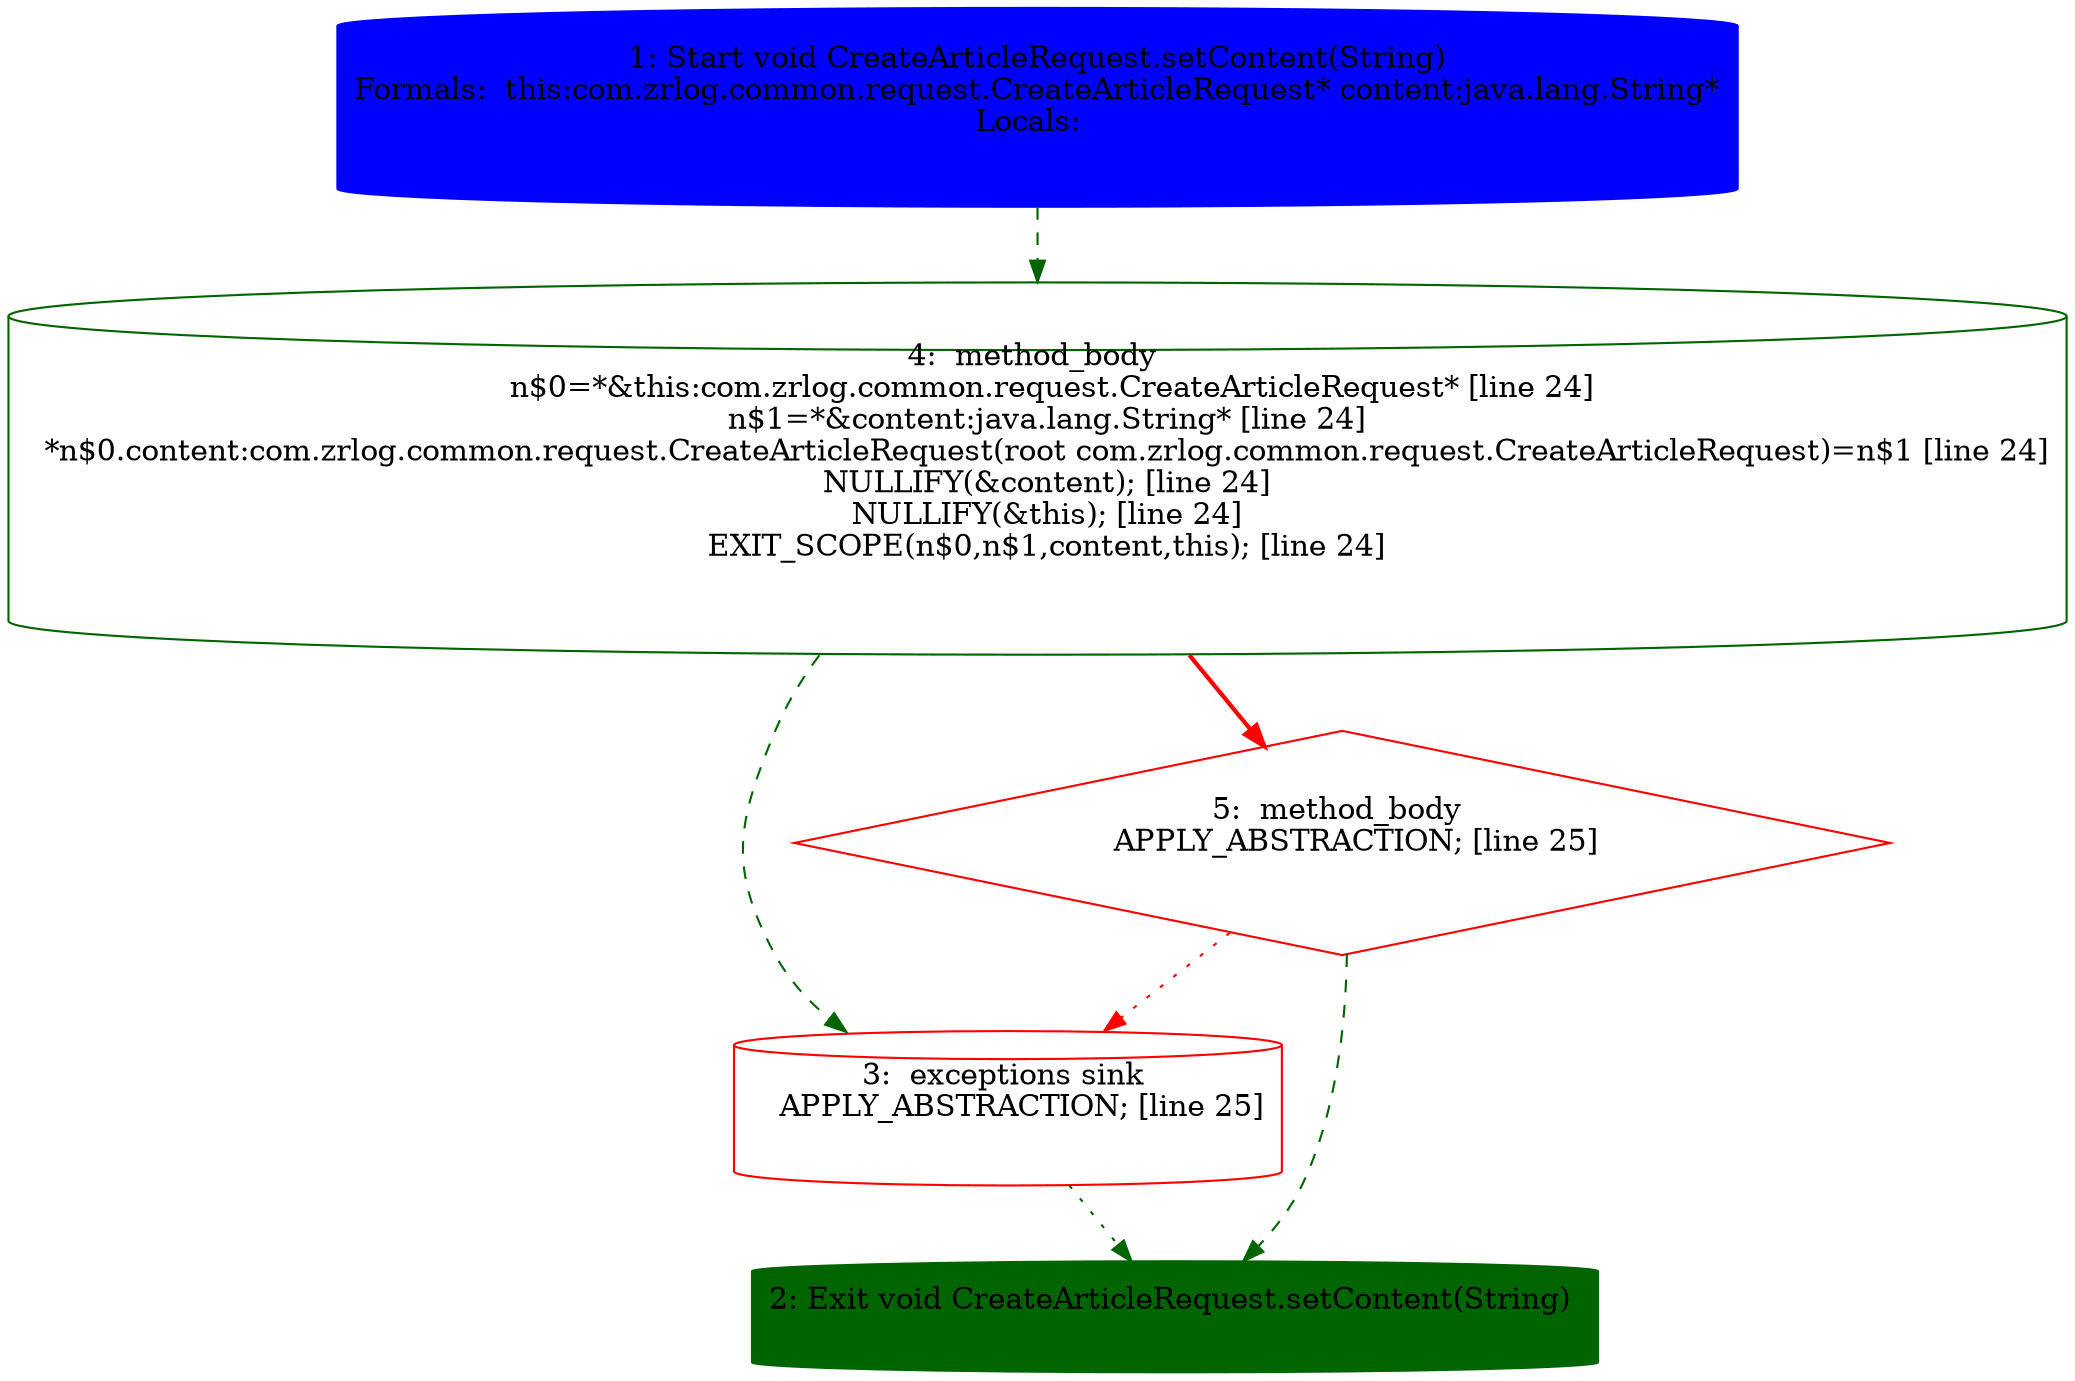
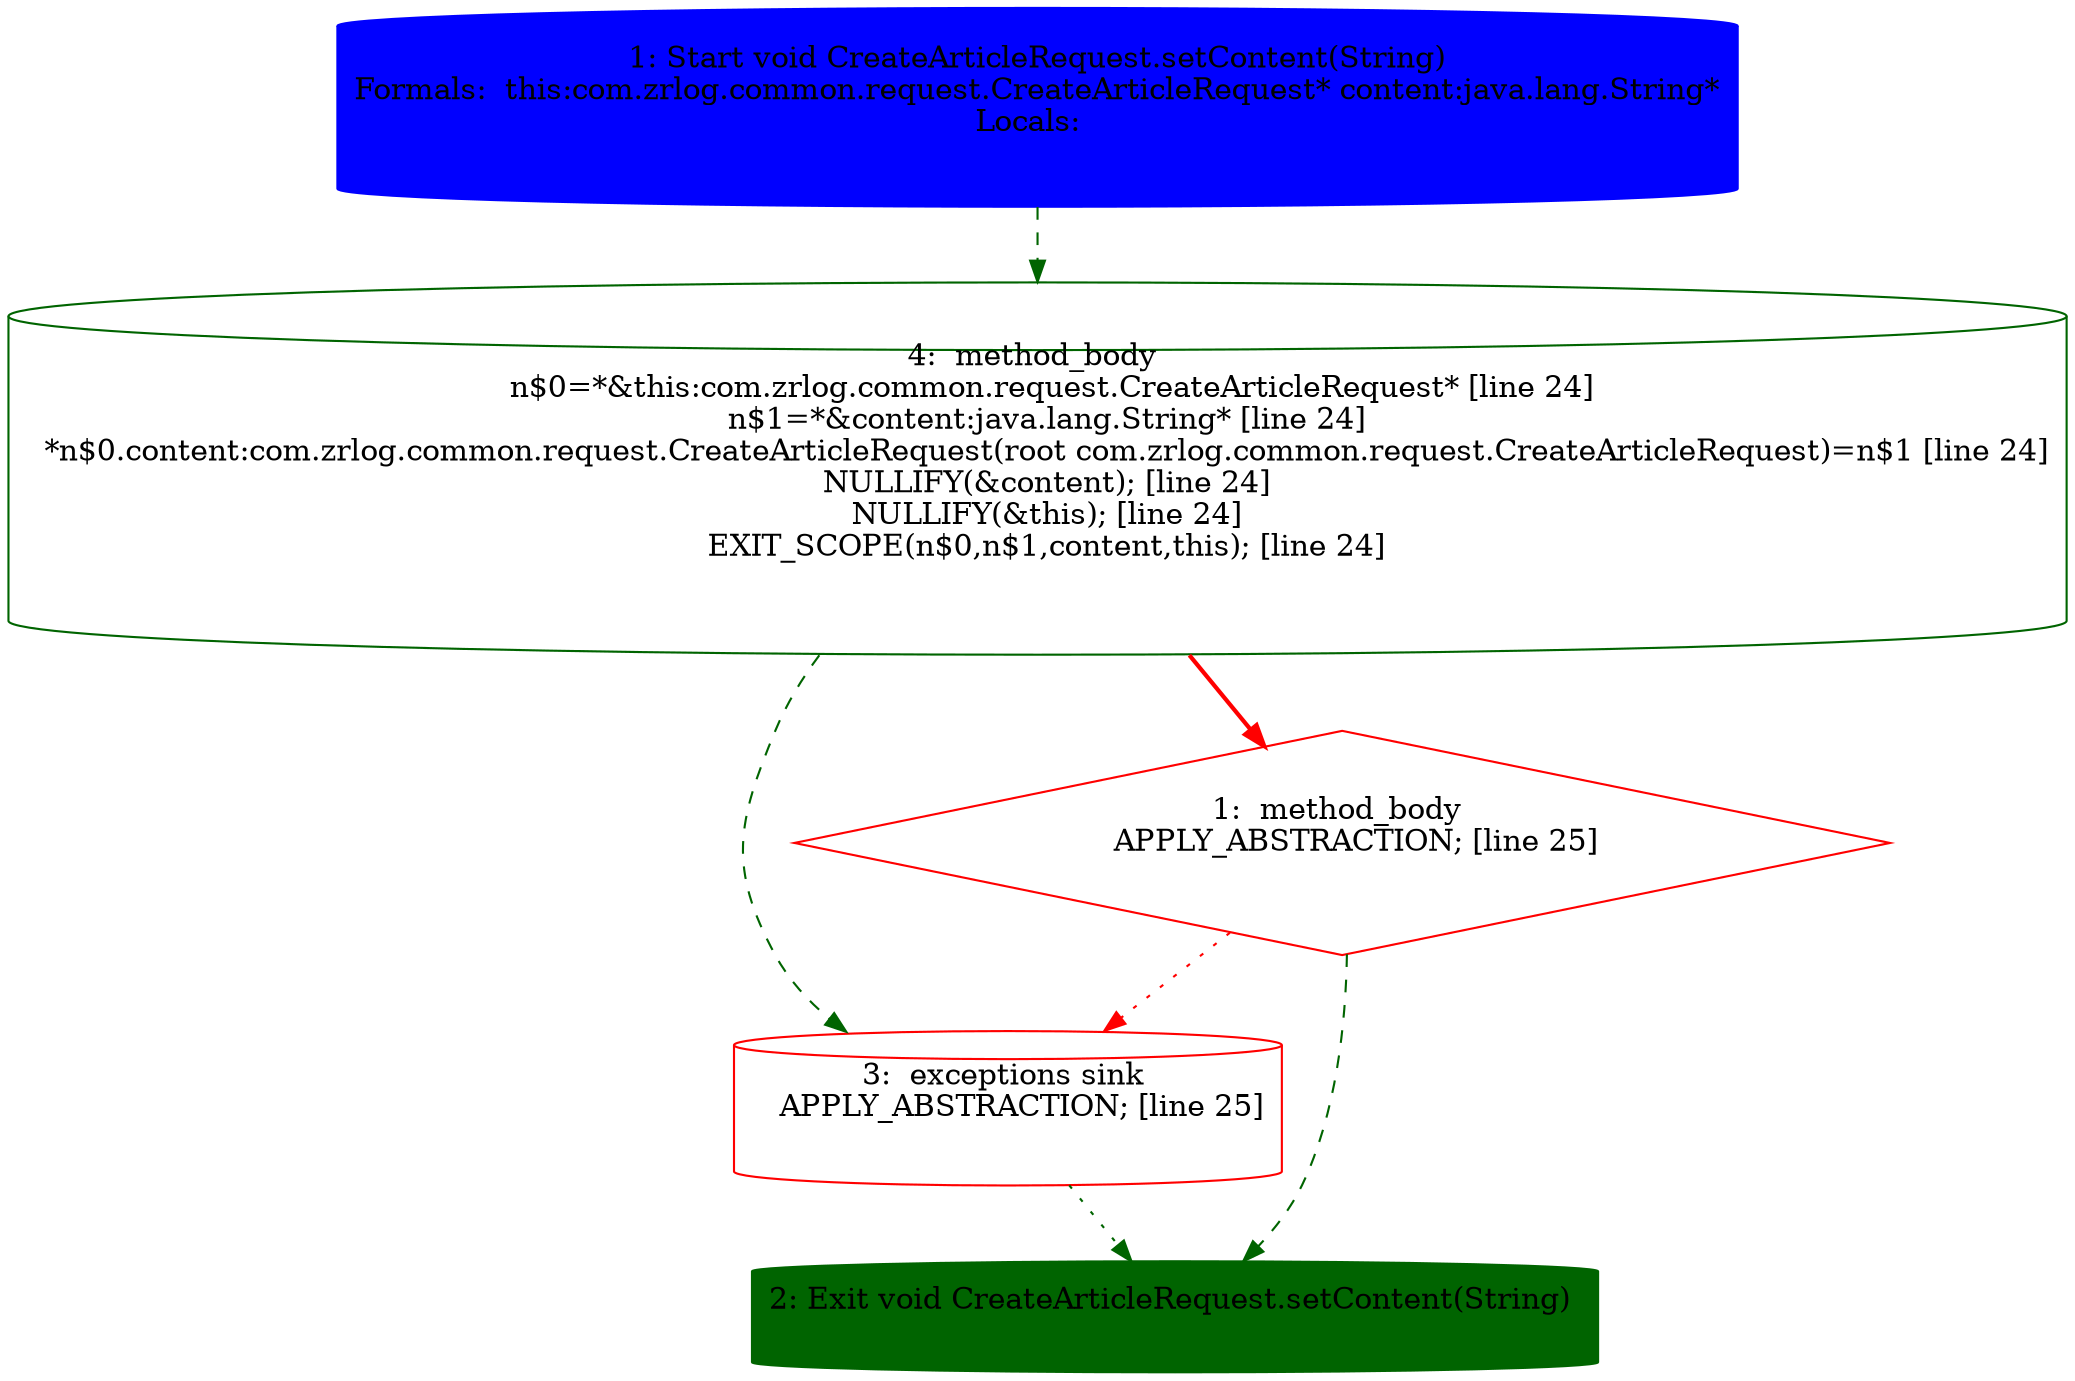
node "5:  method_body APPLY_ABSTRACTION; [line 25]": label "5:  method_body APPLY_ABSTRACTION; [line 25]" -> "1:  method_body APPLY_ABSTRACTION; [line 25]"
